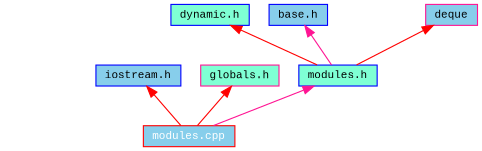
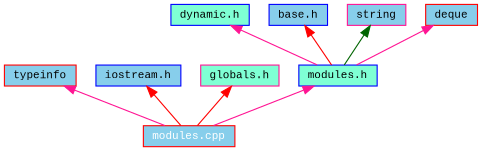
node "string": added
node "deque": color deeppink -> red
edge "modules.h" -> "dynamic.h": color red -> deeppink
edge "modules.h" -> "deque": color red -> deeppink
edge "modules.h" -> "base.h": color deeppink -> red
node "typeinfo": added
